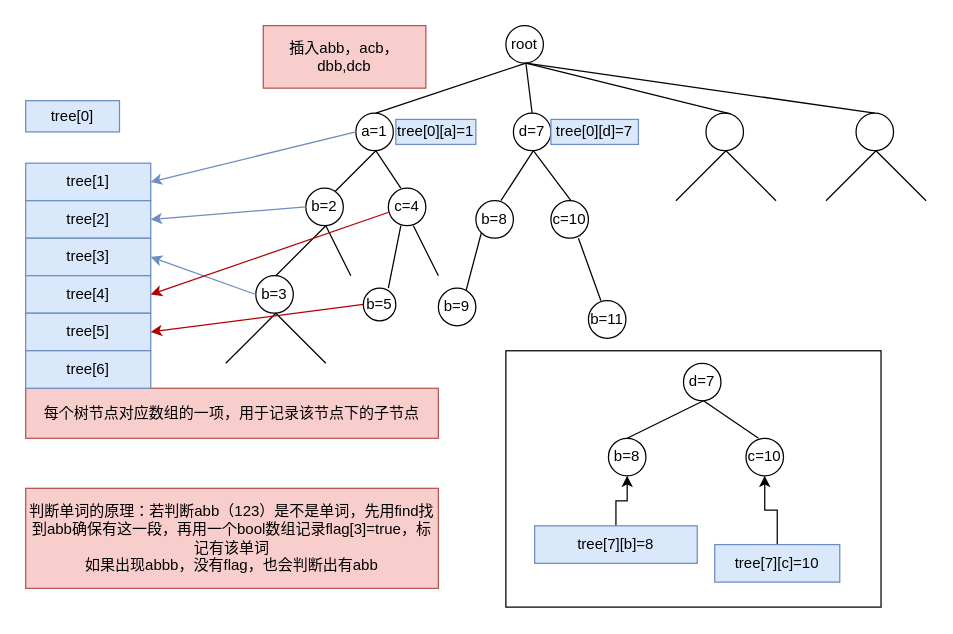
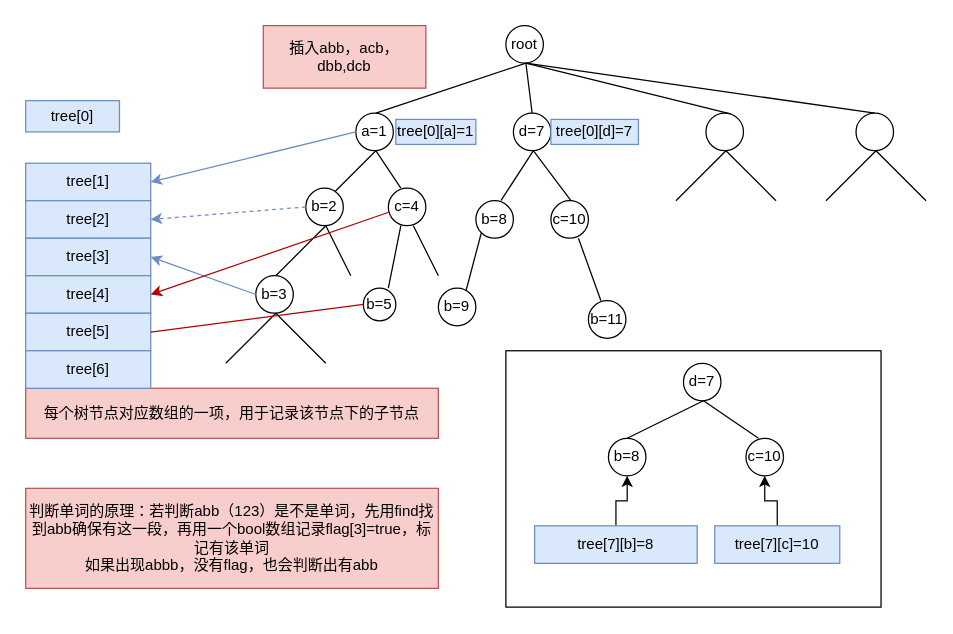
edge "b=2" -> "tree[2]": style solid -> dashed
edge "b=5" -> "tree[5]": arrowhead classic -> none
node "tree[7][c]=10": moved (777, 563) -> (777, 544)
